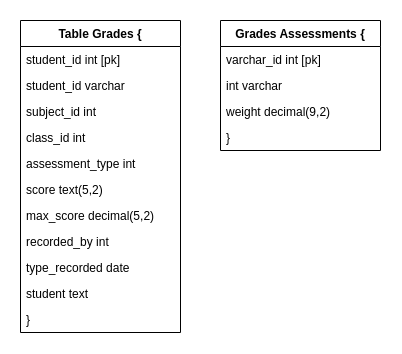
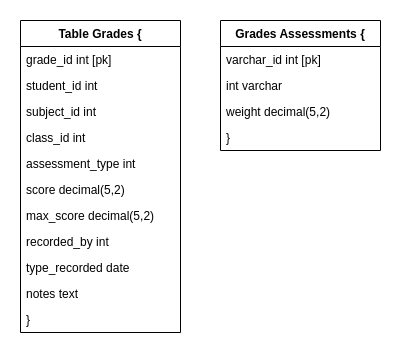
node "student_id int [pk]": label "student_id int [pk]" -> "grade_id int [pk]"
node "student_id varchar": label "student_id varchar" -> "student_id int"
node "weight decimal(9,2)": label "weight decimal(9,2)" -> "weight decimal(5,2)"
node "score text(5,2)": label "score text(5,2)" -> "score decimal(5,2)"
node "student text": label "student text" -> "notes text"
